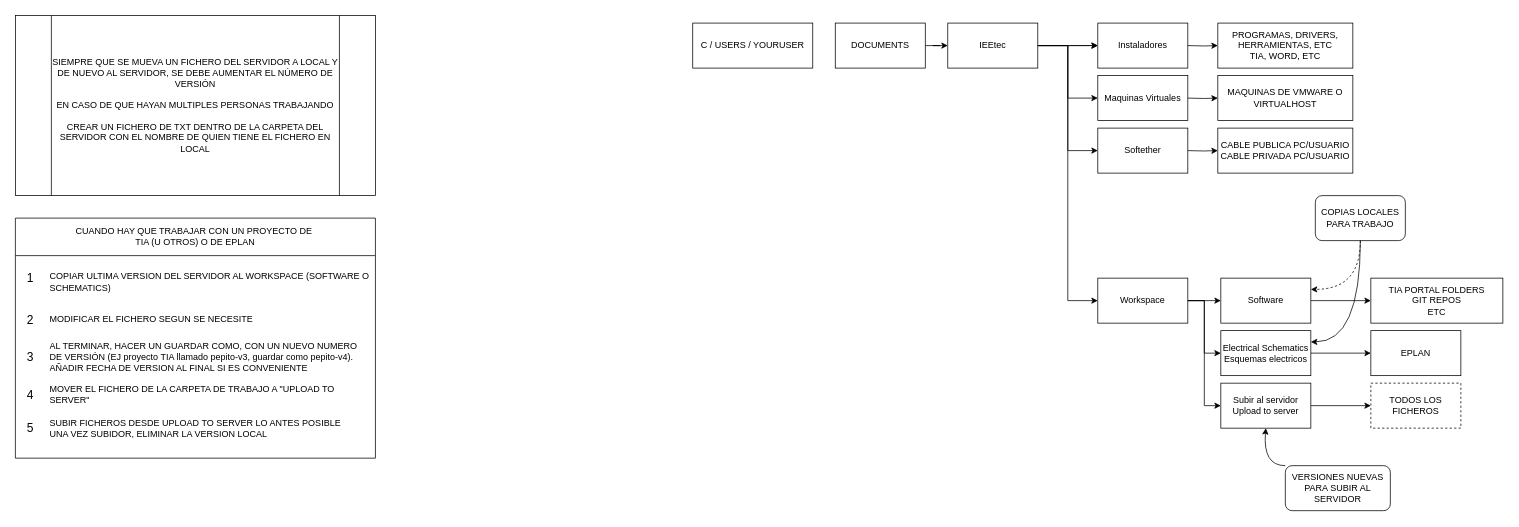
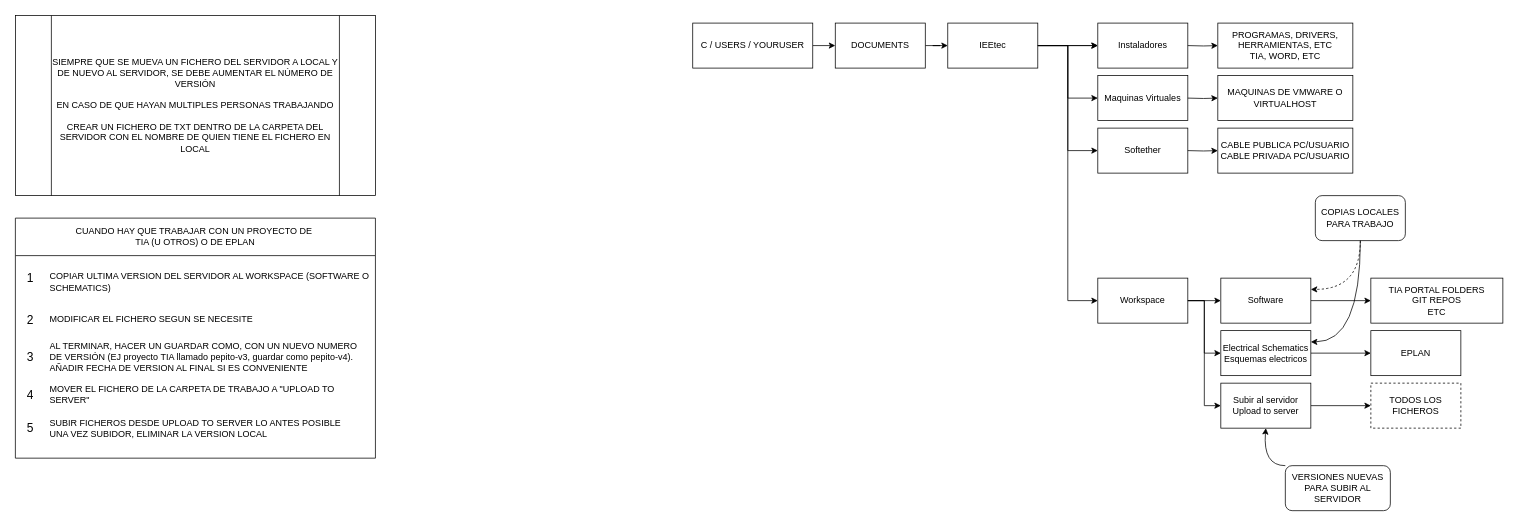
edge "C / USERS / YOURUSER" -> "DOCUMENTS": added
